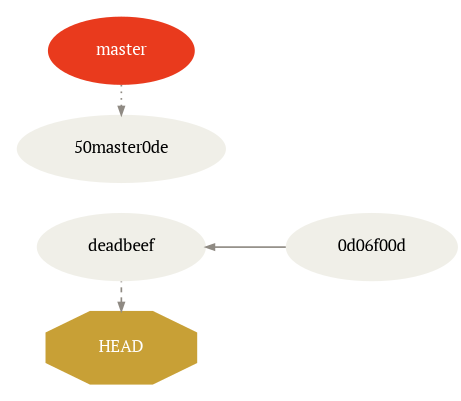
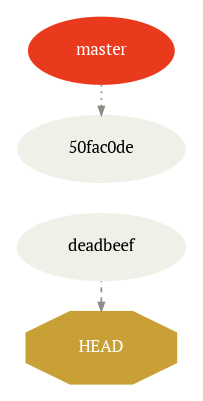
node "50master0de": label "50master0de" -> "50fac0de"
node "0d06f00d": removed
